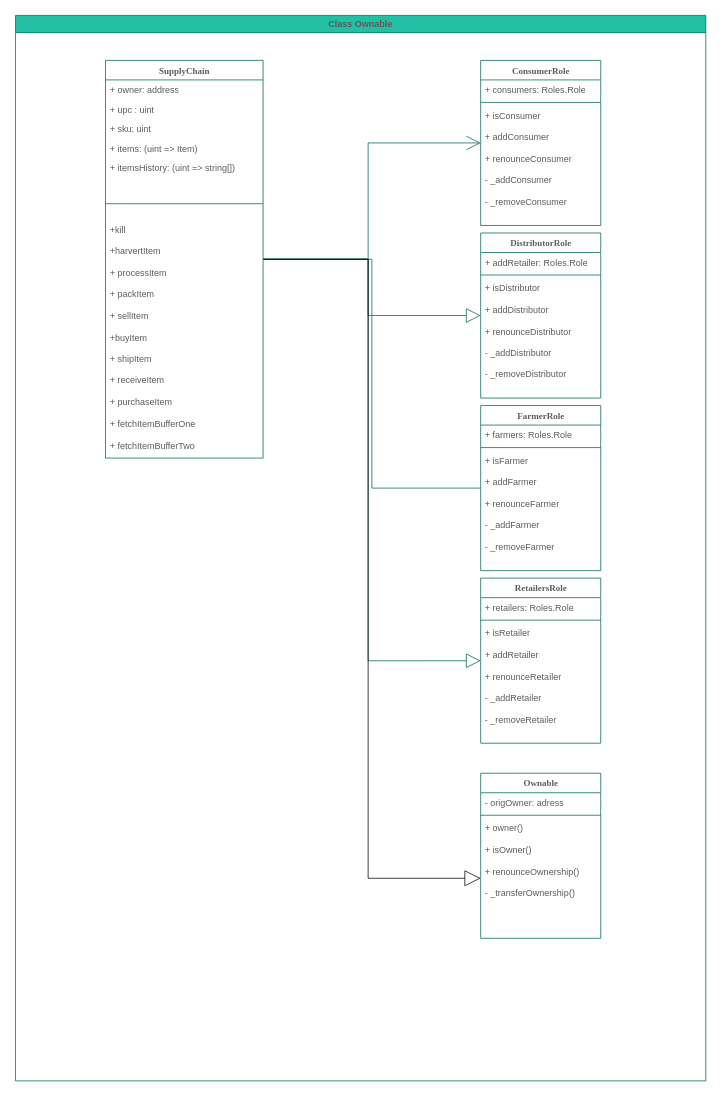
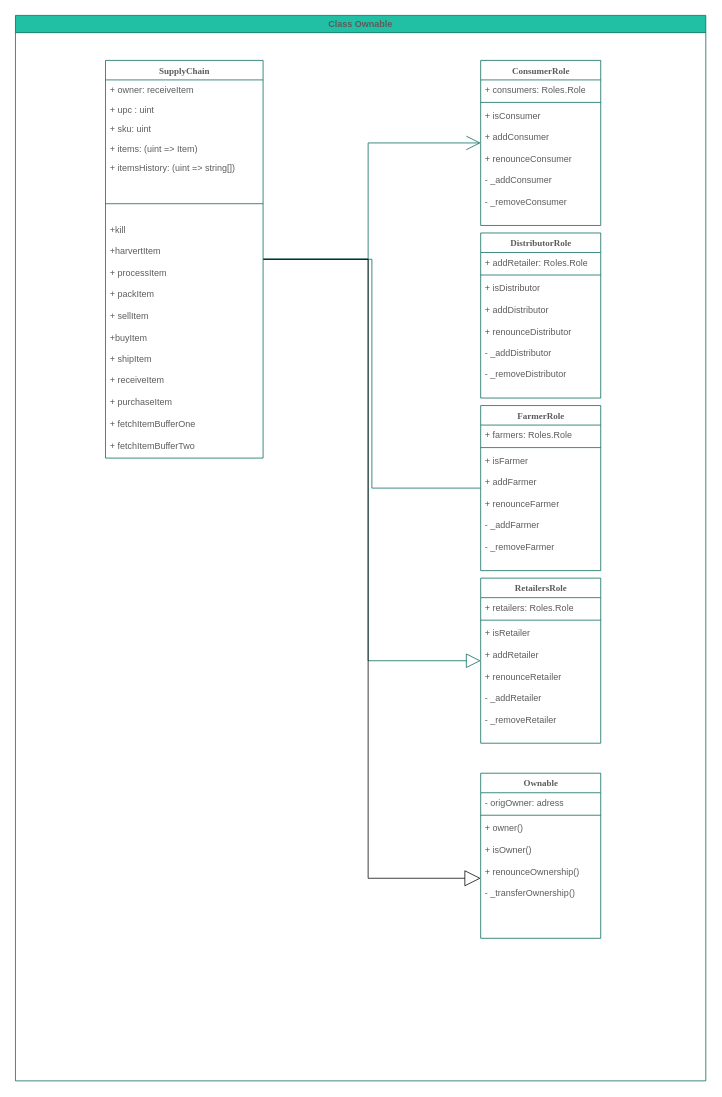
node "+ owner: address": label "+ owner: address" -> "+ owner: receiveItem"
edge "SupplyChain" -> "DistributorRole": removed
